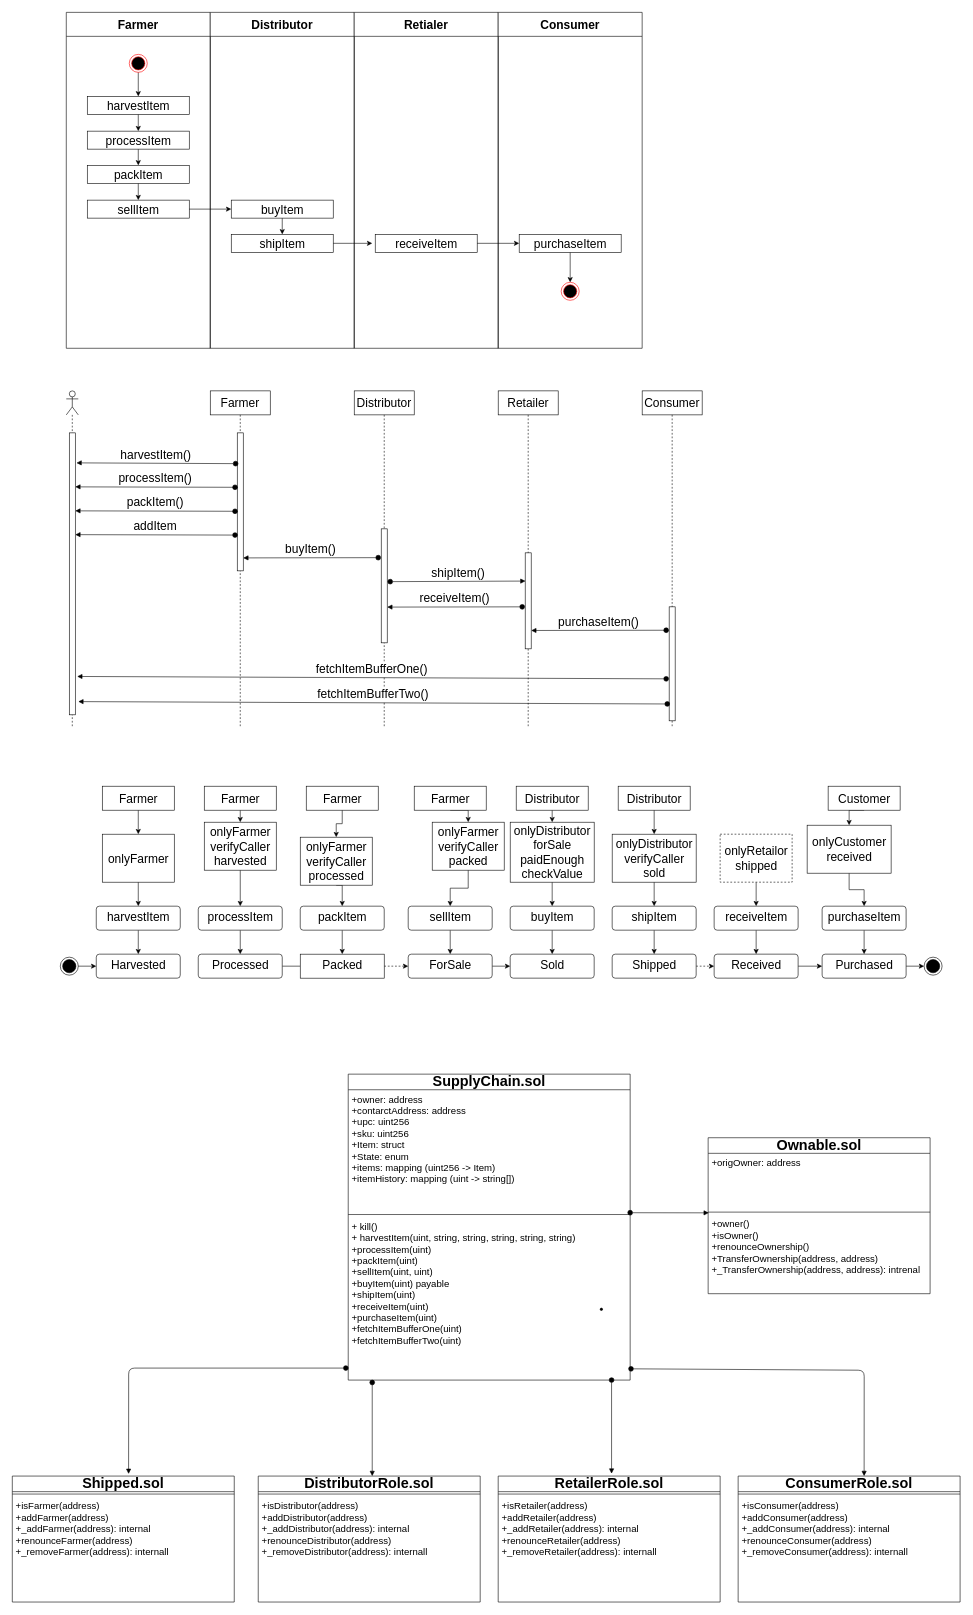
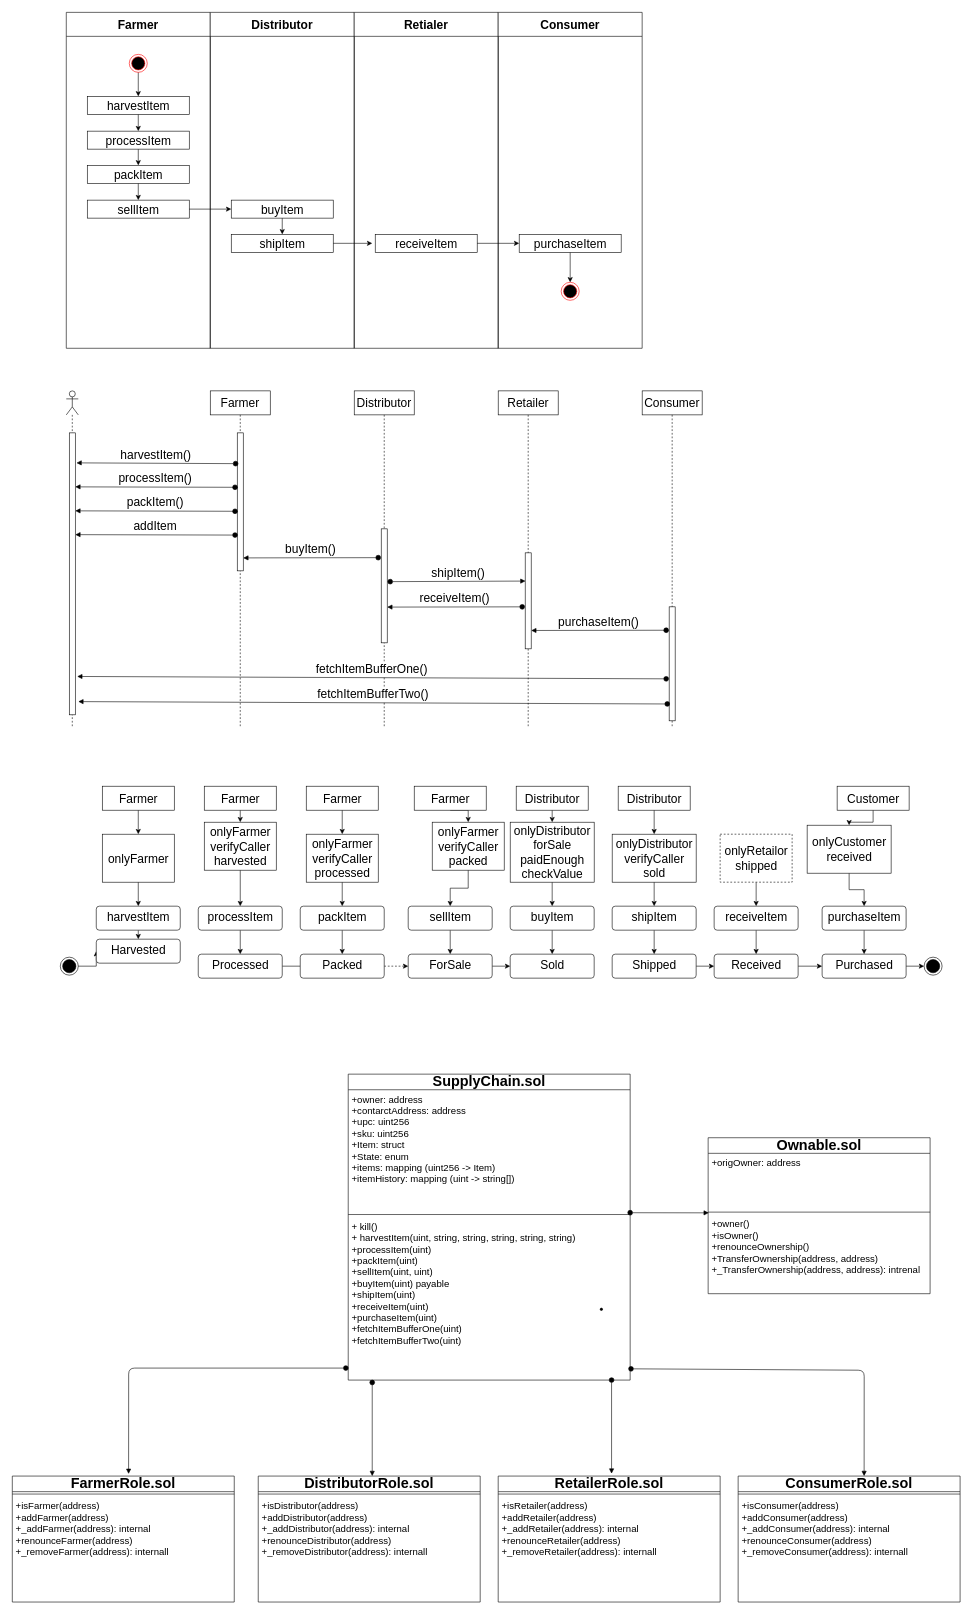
node "Customer": moved (864, 798) -> (873, 798)
node "onlyFarmer verifyCaller processed": moved (336, 861) -> (342, 858)
node "Harvested": moved (138, 966) -> (138, 951)
node "Packed": shape rectangle -> rounded rectangle
edge "Shipped" -> "Received": style dashed -> solid
node "Shipped.sol": label "Shipped.sol" -> "FarmerRole.sol"
